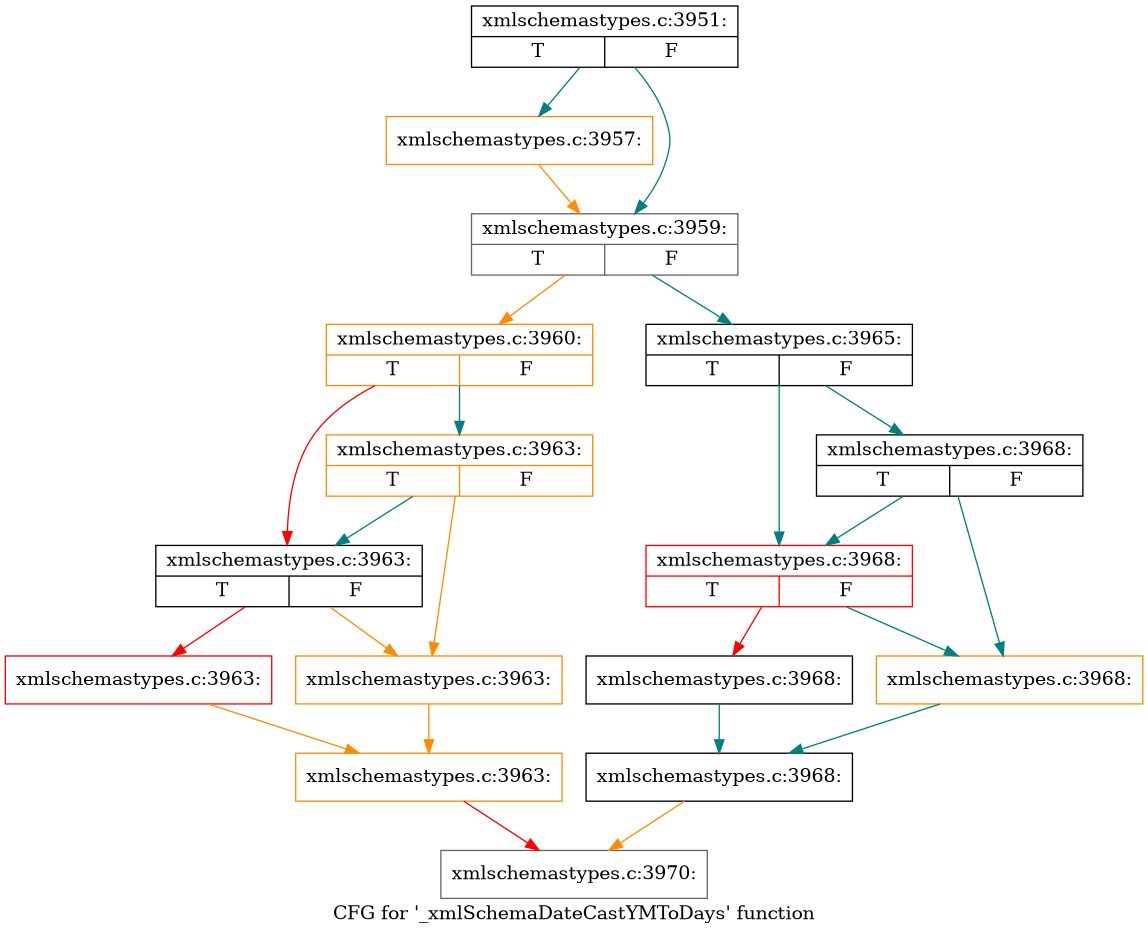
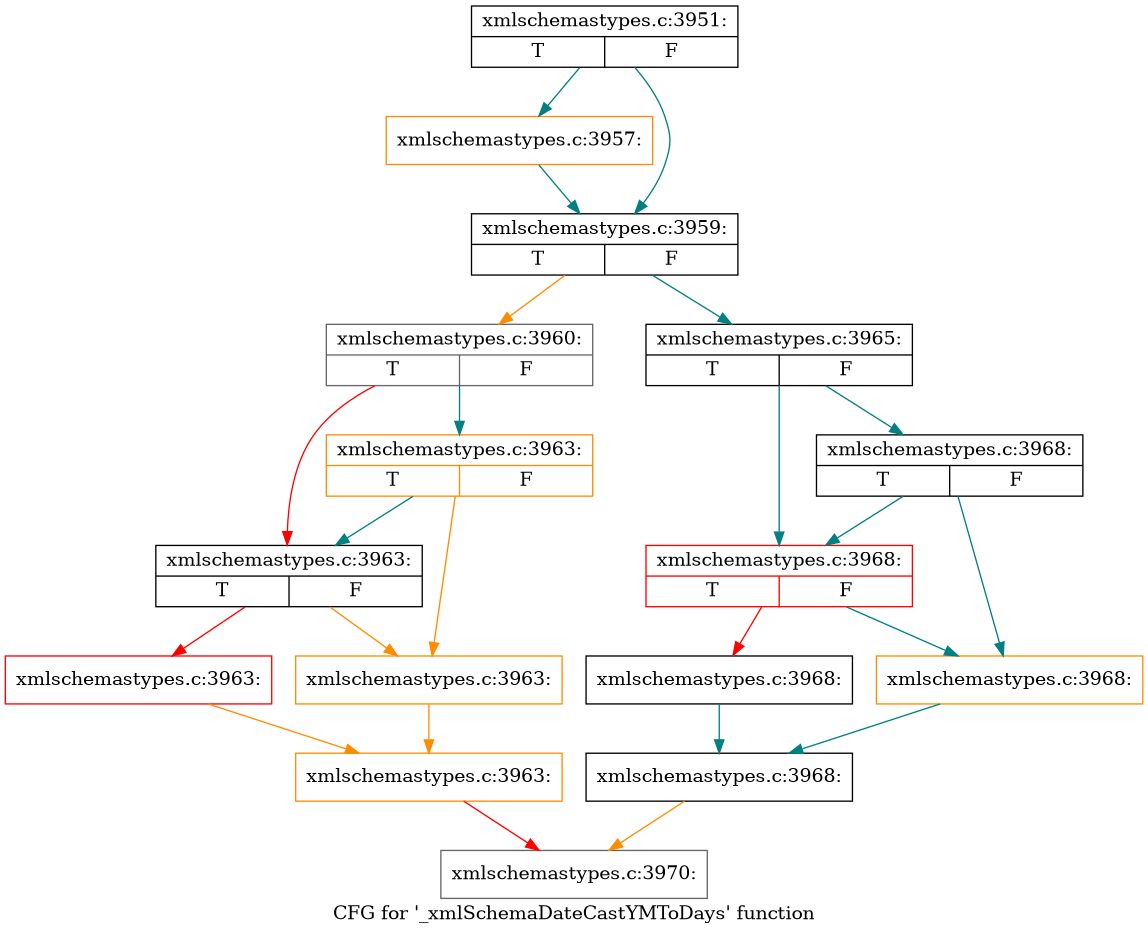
edge "xmlschemastypes.c:3957:" -> "xmlschemastypes.c:3959:": color darkorange -> teal
node "xmlschemastypes.c:3959:": color gray40 -> black
node "xmlschemastypes.c:3960:": color darkorange -> gray40
